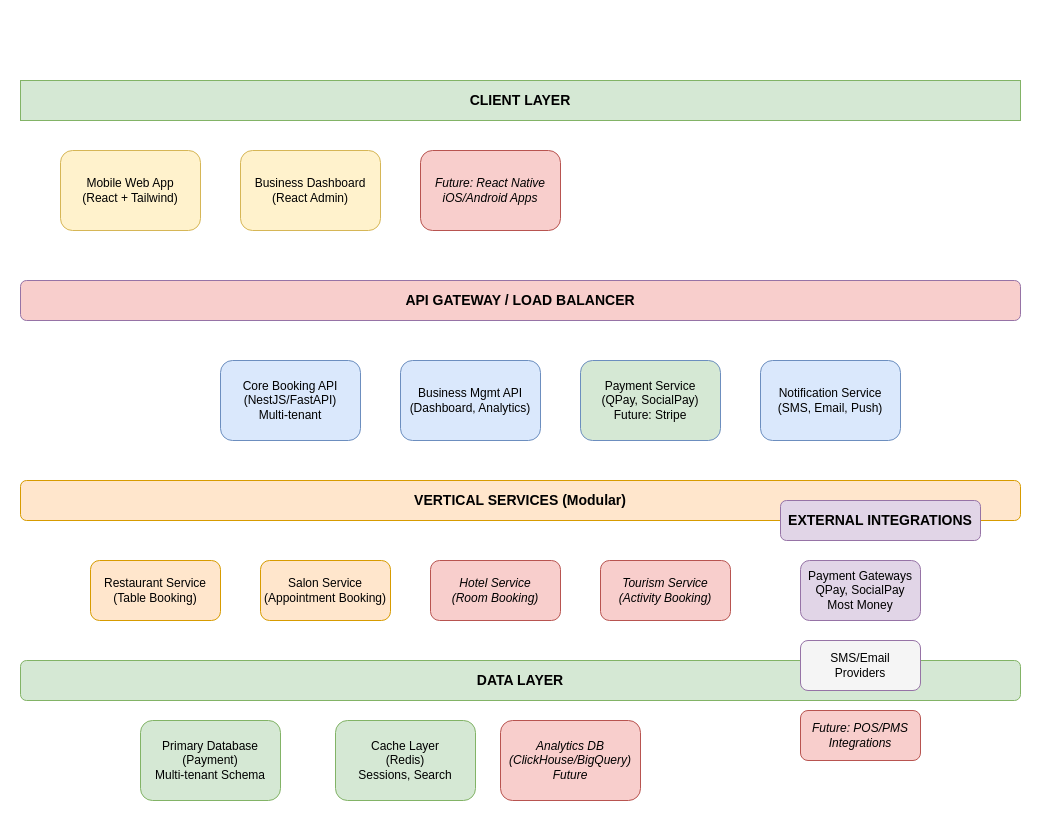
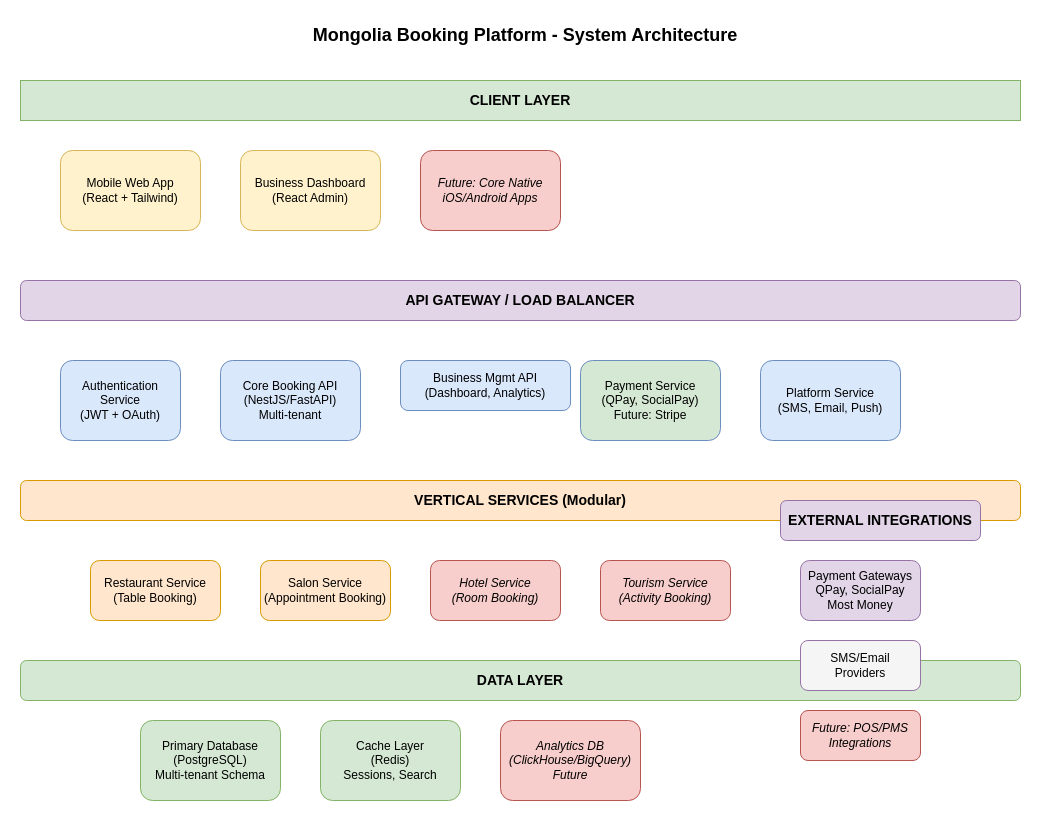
node "Mongolia Booking Platform - System Architecture": added
node "Future: React Native iOS/Android Apps": label "Future: React Native iOS/Android Apps" -> "Future: Core Native iOS/Android Apps"
node "API GATEWAY / LOAD BALANCER": fillcolor #f8cecc -> #e1d5e7
node "Authentication Service (JWT + OAuth)": added
node "Business Mgmt API (Dashboard, Analytics)": size 140x80 -> 170x50
node "Notification Service (SMS, Email, Push)": label "Notification Service (SMS, Email, Push)" -> "Platform Service (SMS, Email, Push)"
node "Primary Database (Payment) Multi-tenant Schema": label "Primary Database (Payment) Multi-tenant Schema" -> "Primary Database (PostgreSQL) Multi-tenant Schema"
node "Cache Layer (Redis) Sessions, Search": moved (406, 761) -> (391, 761)
